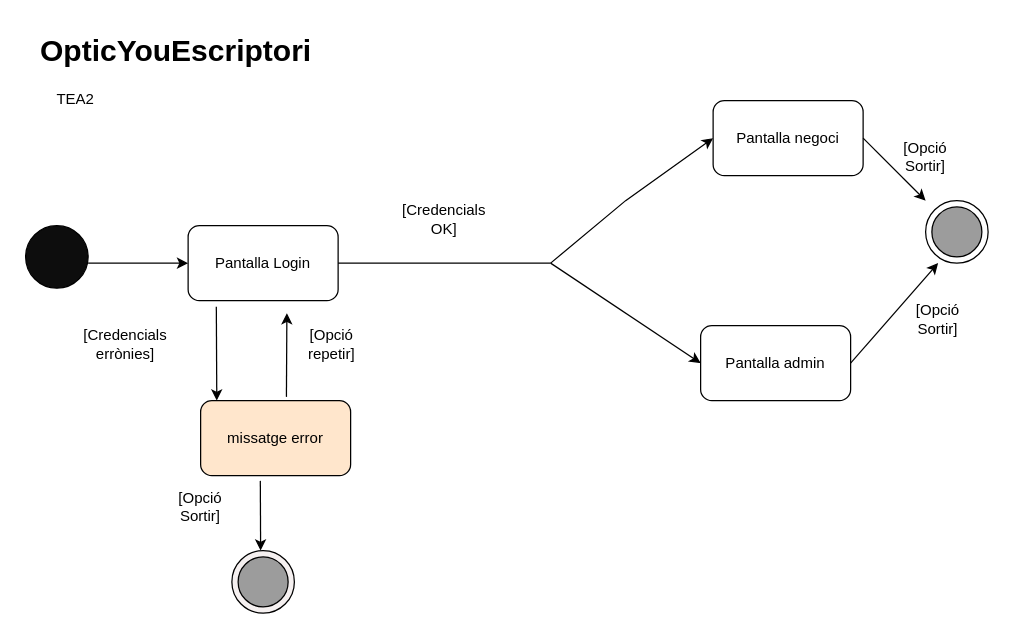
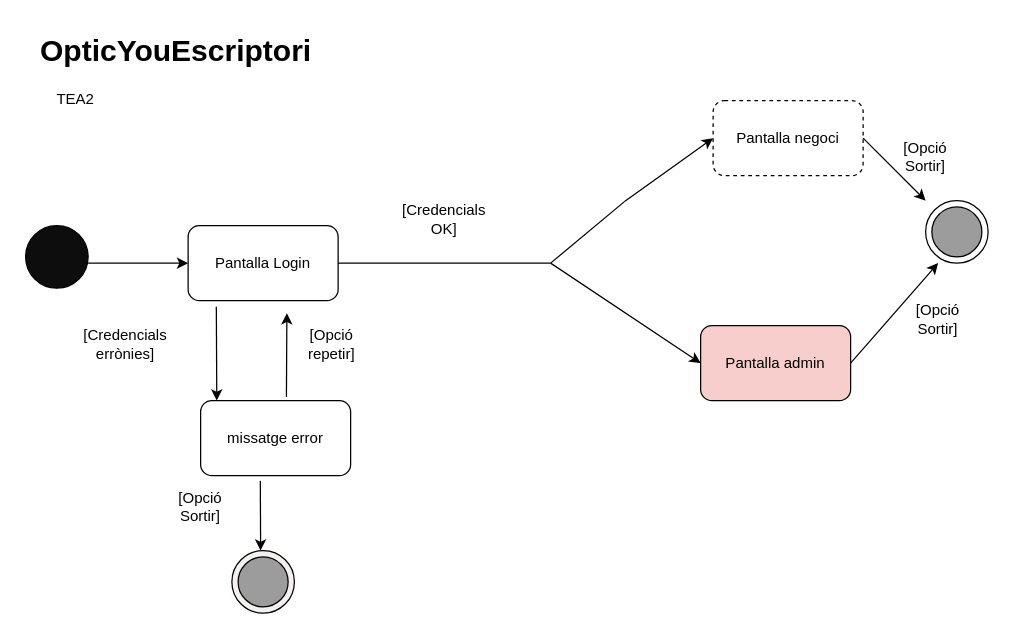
node "Pantalla negoci": style solid -> dashed
node "Pantalla admin": fillcolor #ffffff -> #f8cecc
node "missatge error": fillcolor #ffe6cc -> #ffffff
